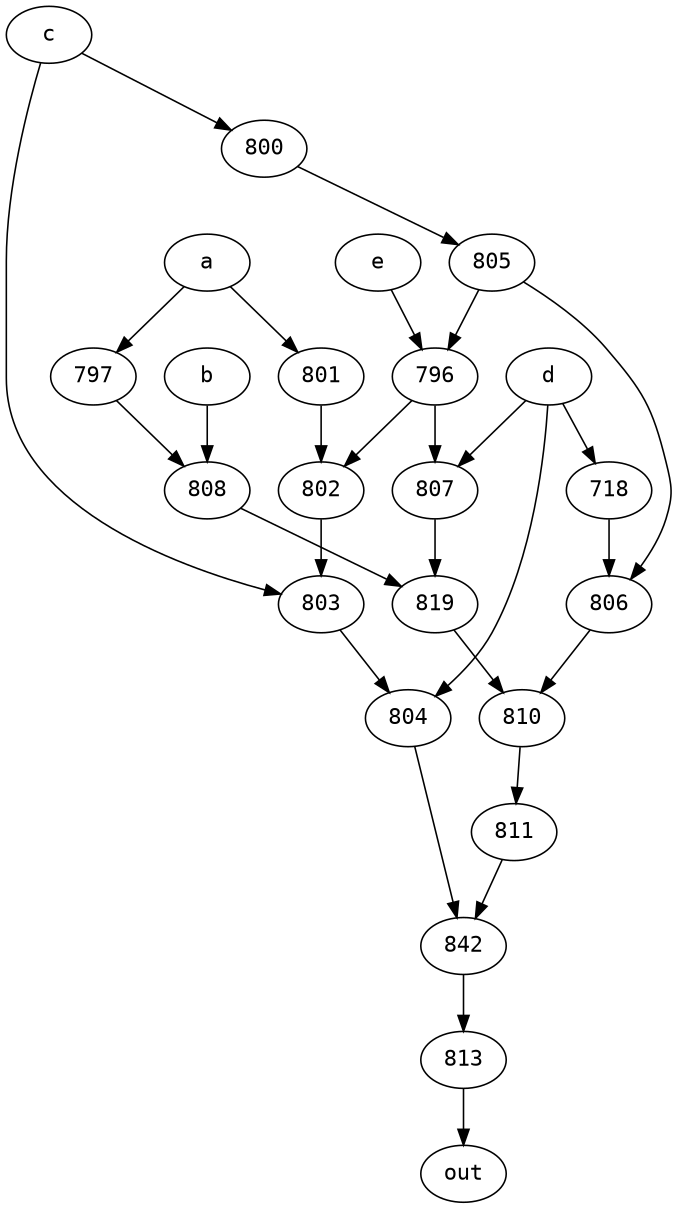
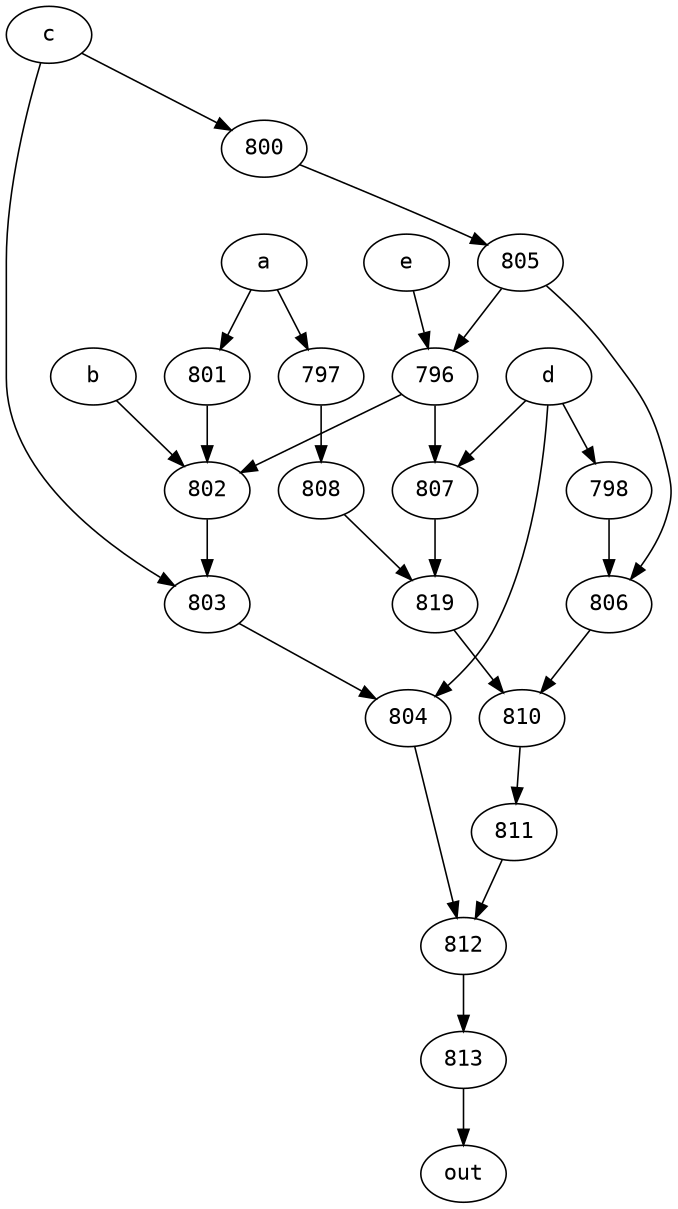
edge "b" -> "808": now "b" -> "802"
node "718": label "718" -> "798"
node "842": label "842" -> "812"
